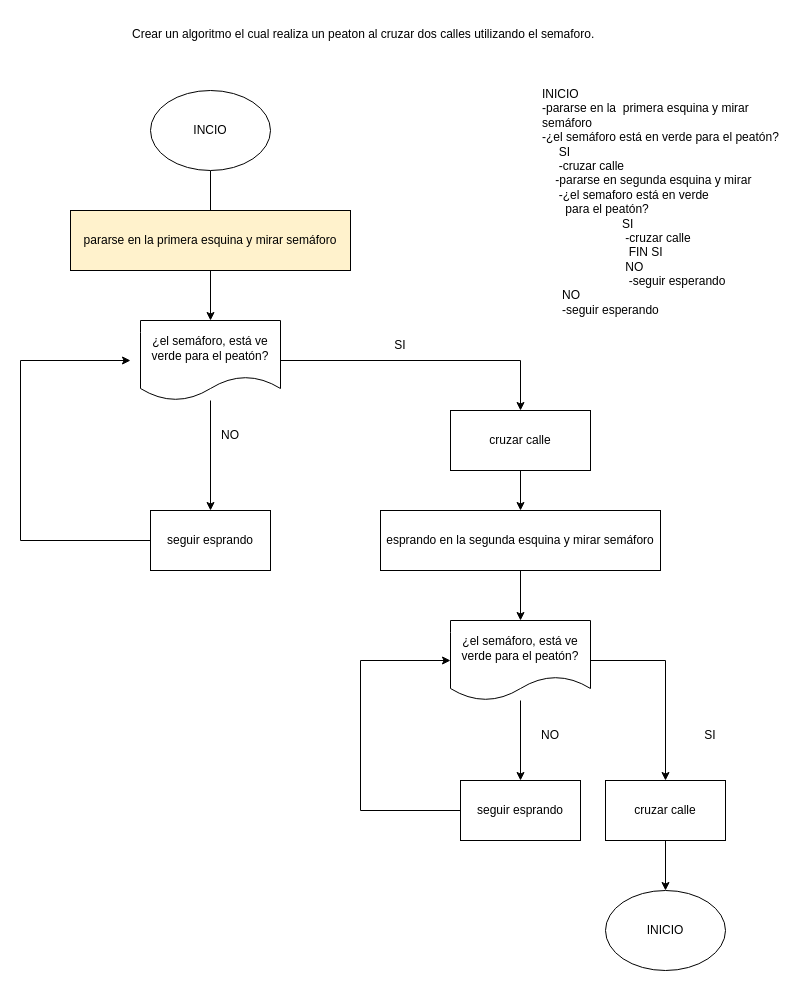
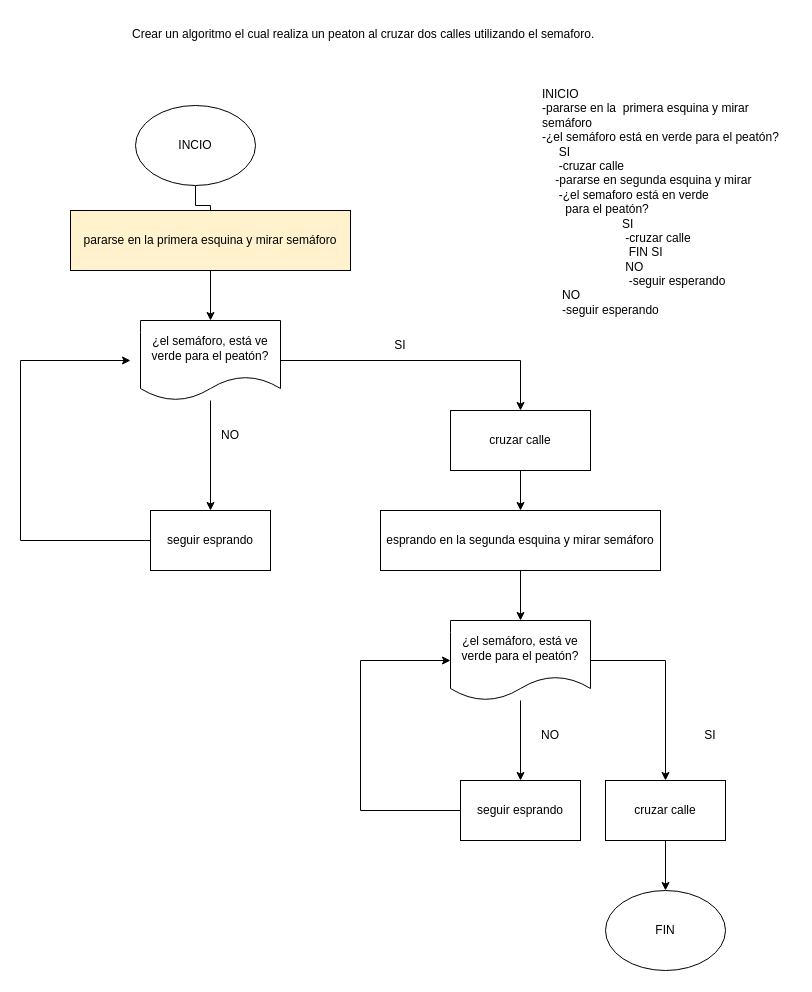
node "INCIO": moved (211, 131) -> (196, 146)
node "INICIO": label "INICIO" -> "FIN"
